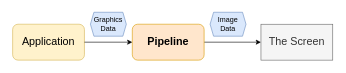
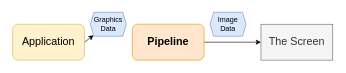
edge "Application" -> "Pipeline": now "Application" -> "Graphics Data"
